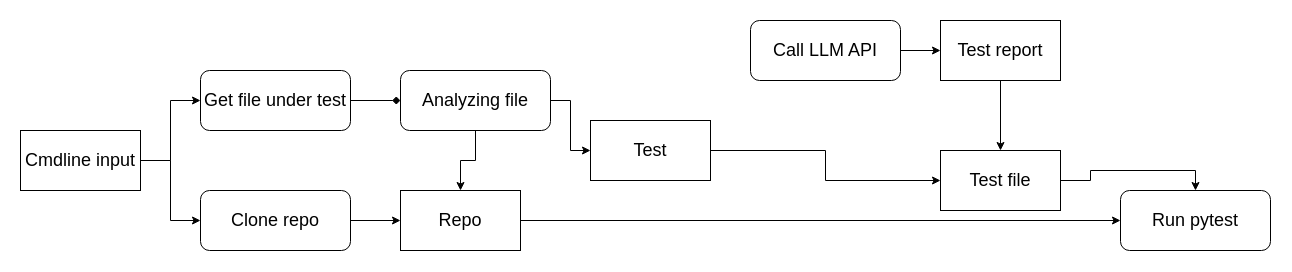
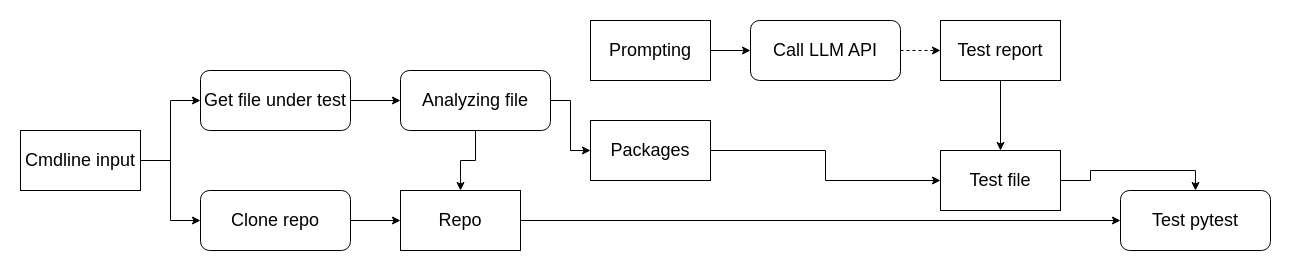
node "Prompting": added
edge "Prompting" -> "Call LLM API": added
edge "Call LLM API" -> "Test report": style solid -> dashed
edge "Get file under test" -> "Analyzing file": arrowhead diamond -> classic
node "Test": label "Test" -> "Packages"
node "Run pytest": label "Run pytest" -> "Test pytest"
